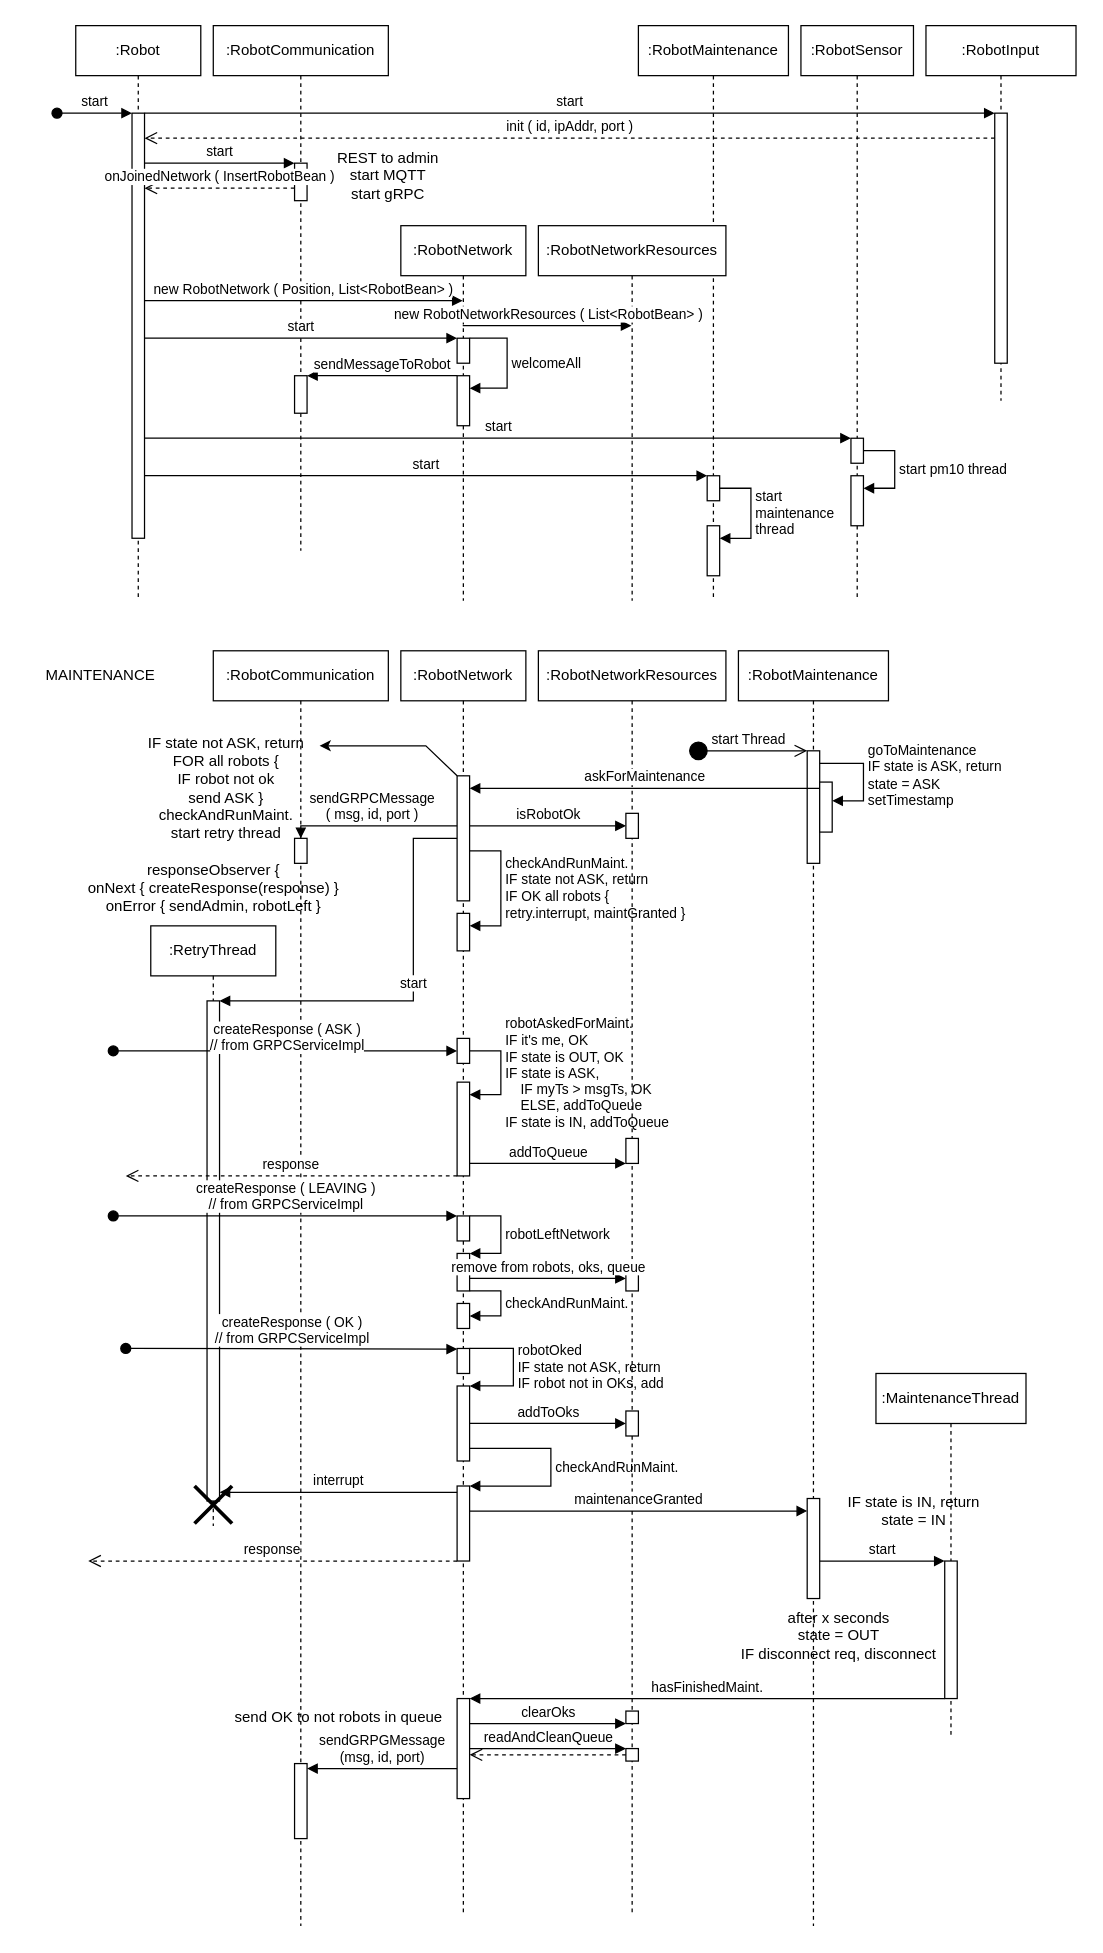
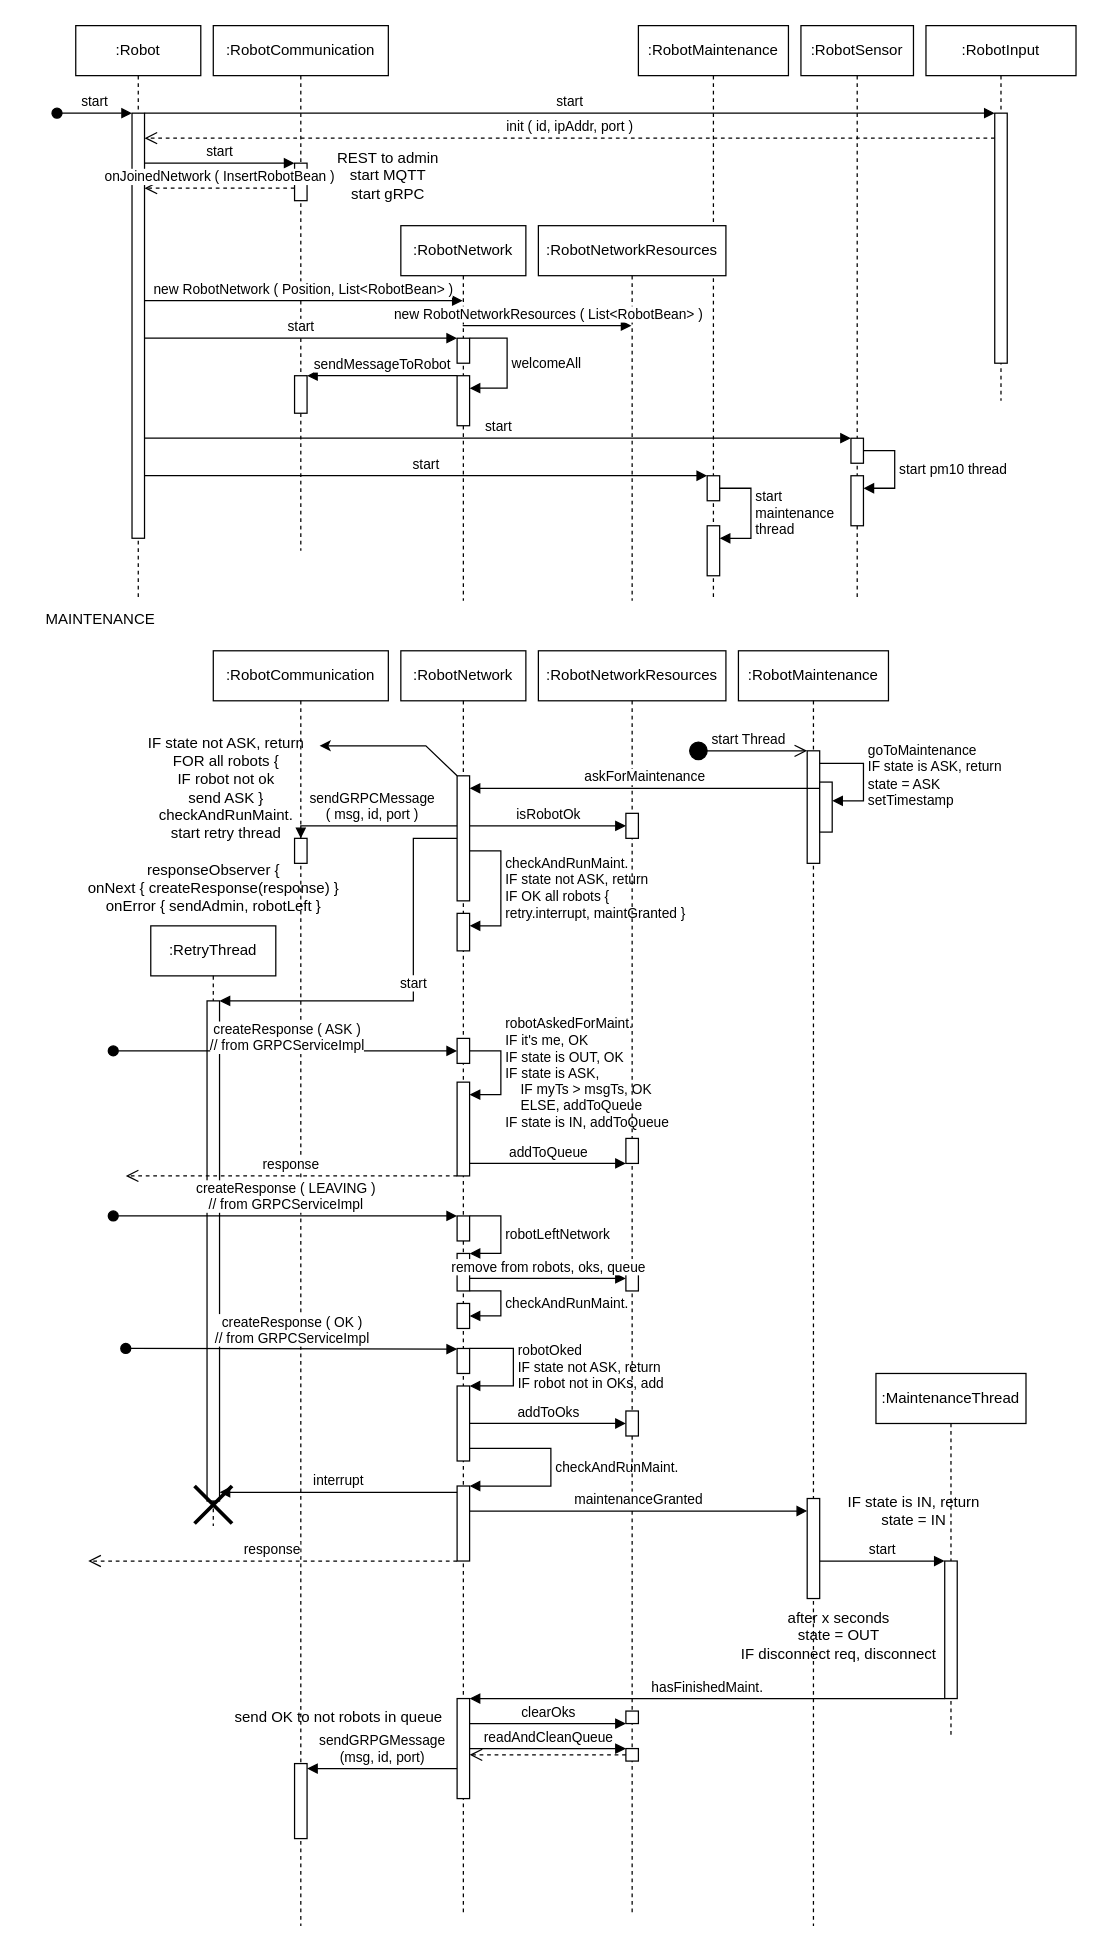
node "MAINTENANCE": moved (101, 676) -> (101, 619)
